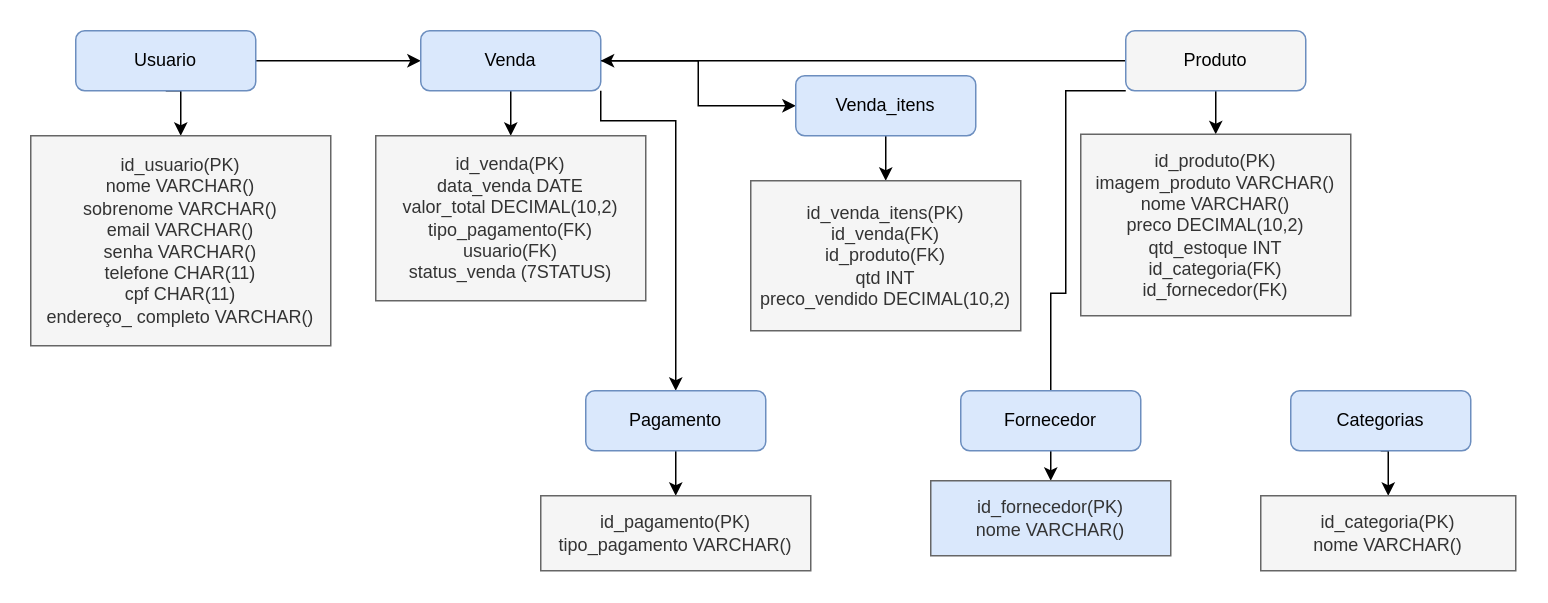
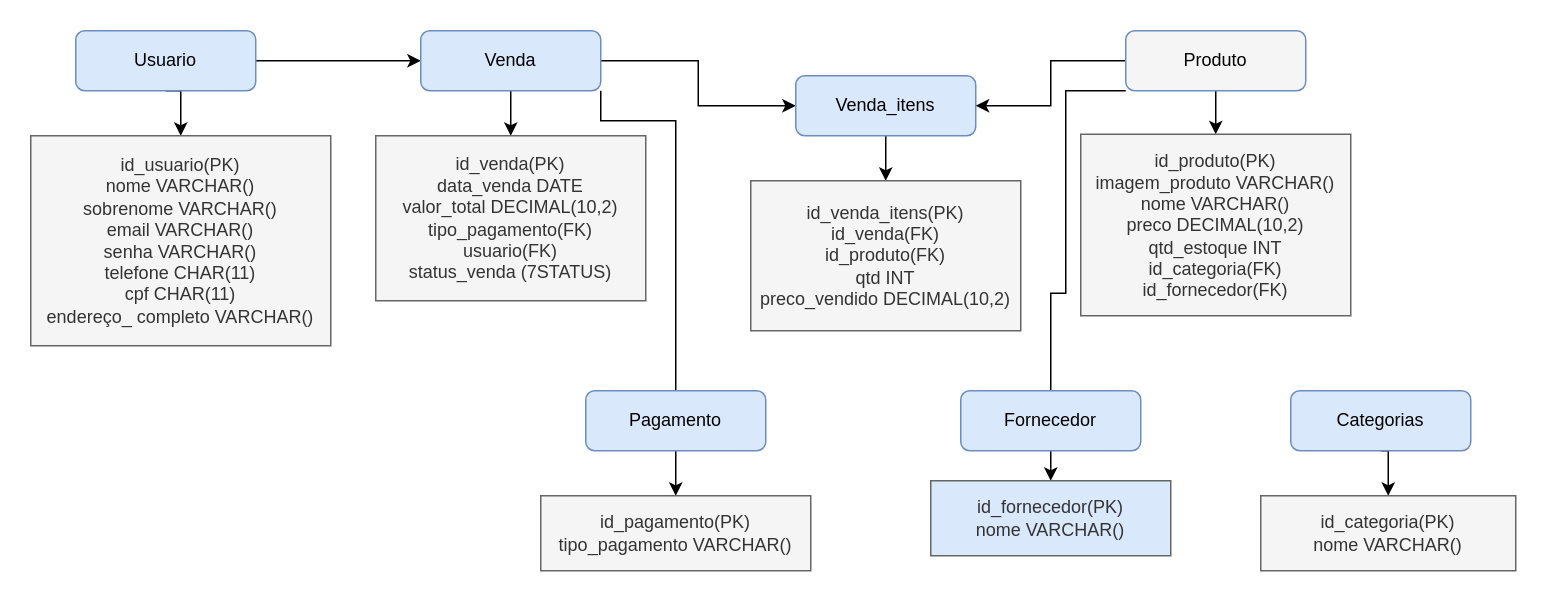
edge "Produto" -> "Venda": now "Produto" -> "Venda_itens"
edge "Venda" -> "Pagamento": arrowhead classic -> none
